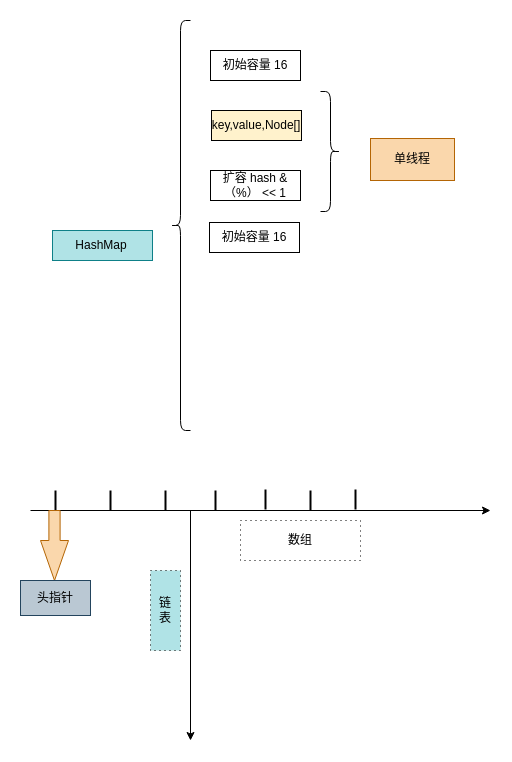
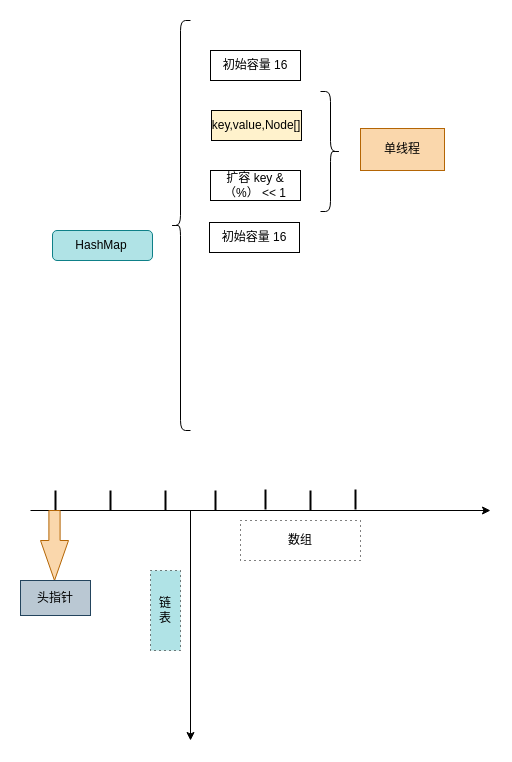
node "单线程": moved (413, 160) -> (403, 150)
node "扩容 hash & （%） << 1": label "扩容 hash & （%） << 1" -> "扩容 key & （%） << 1"
node "HashMap": shape rectangle -> rounded rectangle
